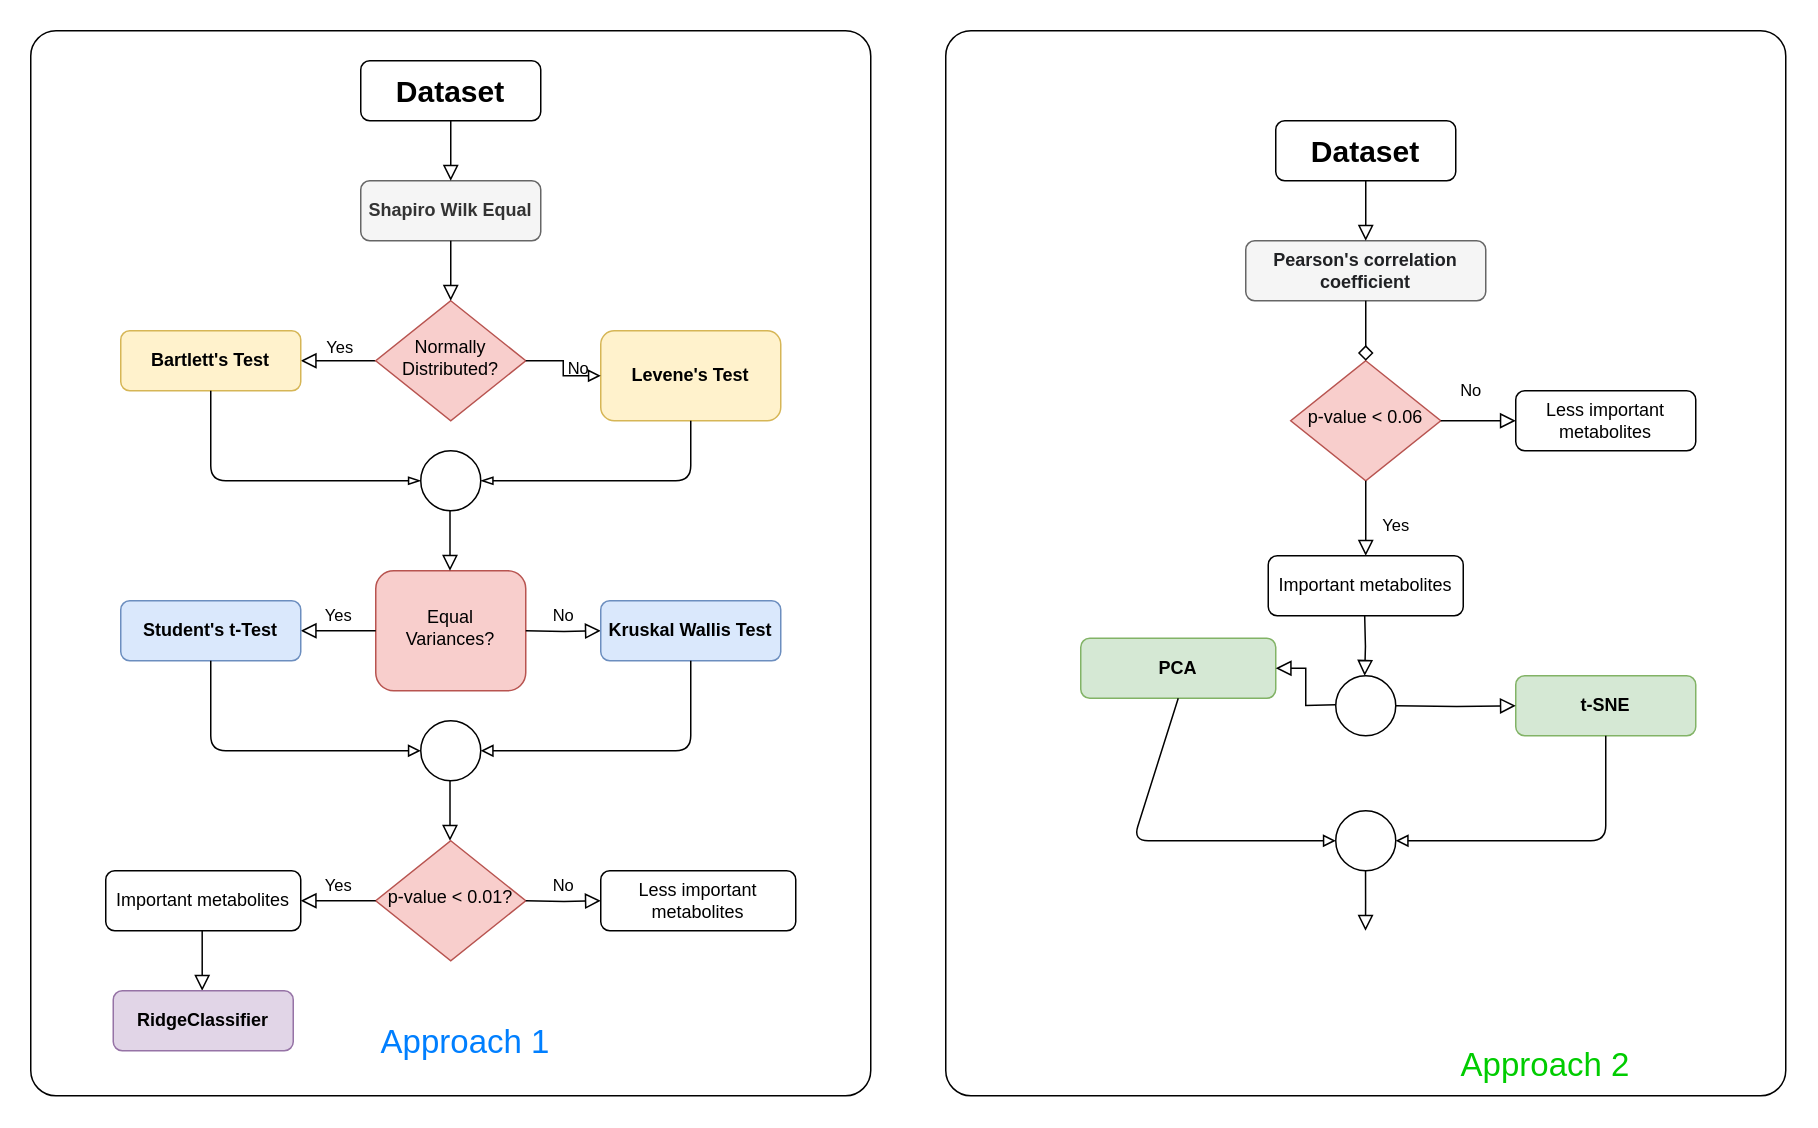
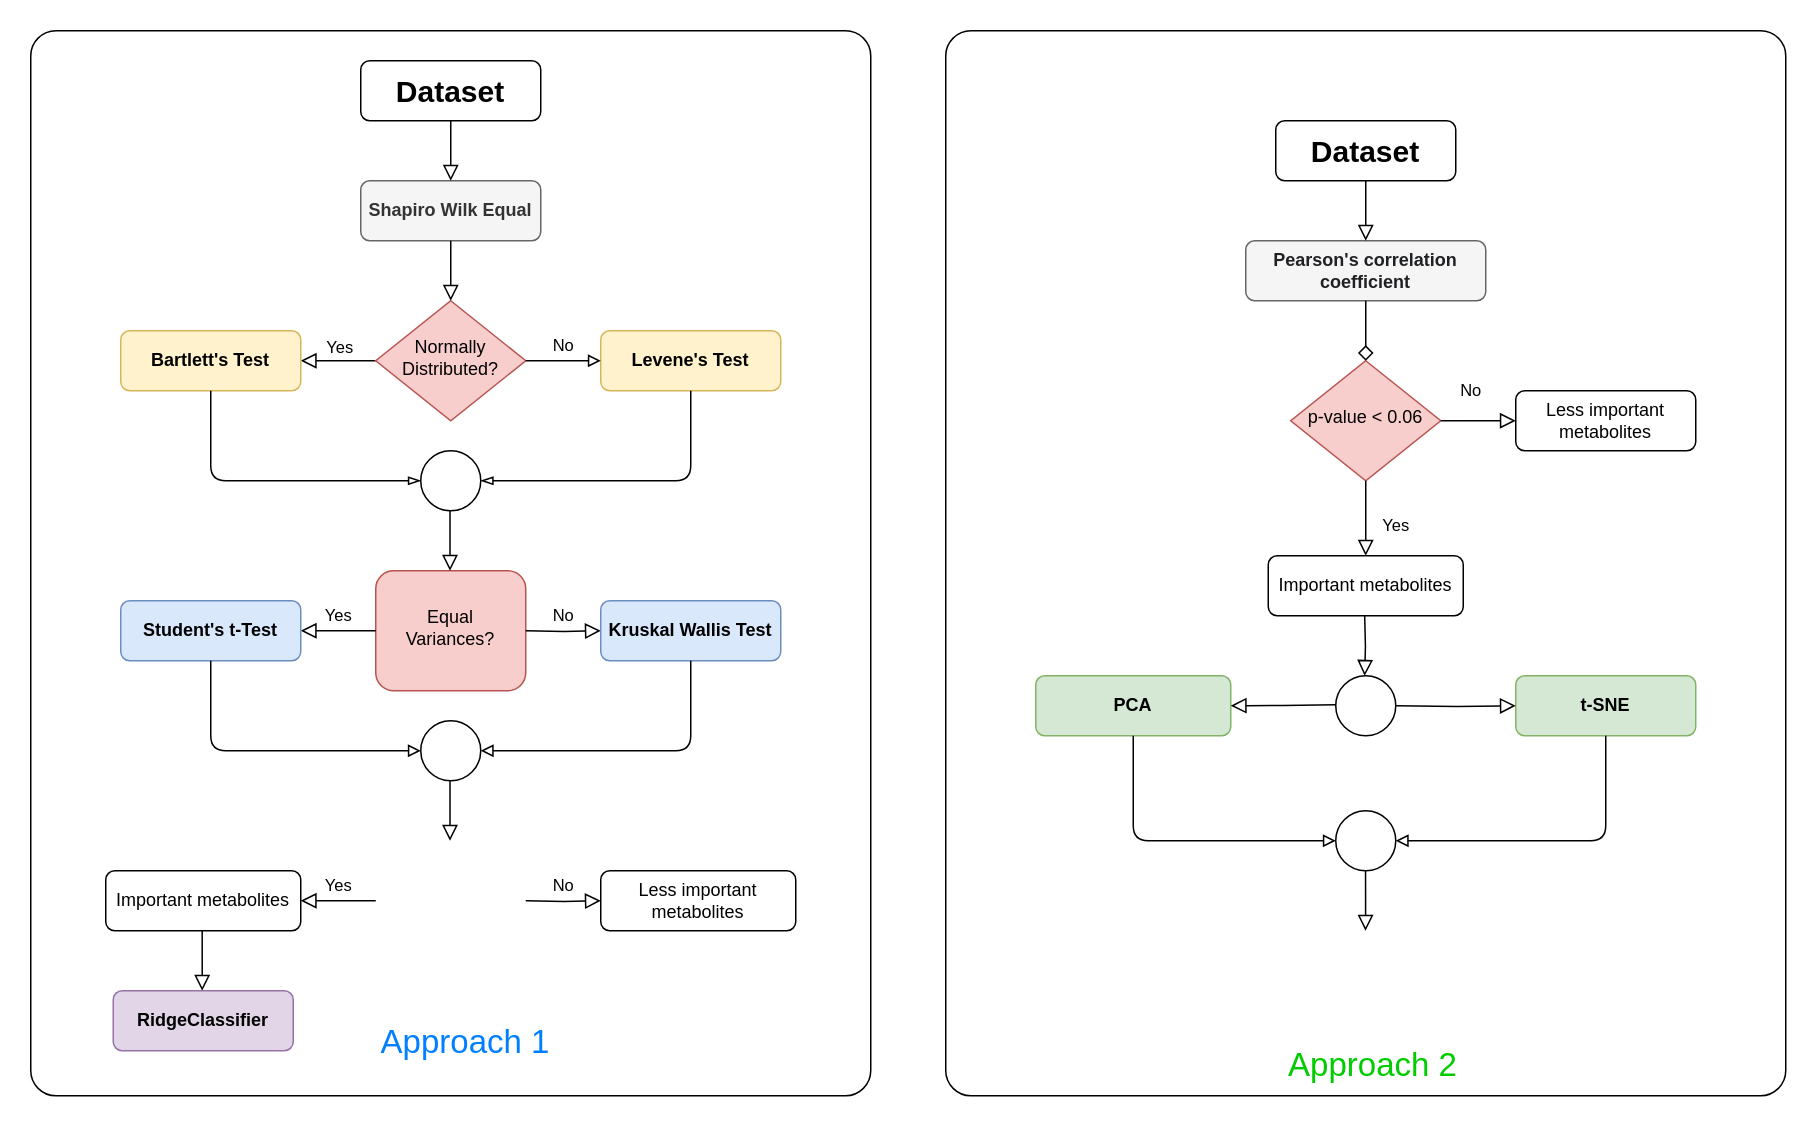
node "Levene's Test": size 180x90 -> 180x60
node "PCA": moved (1178, 668) -> (1133, 706)
node "p-value < 0.01?": removed
node "Approach 2": moved (1546, 1066) -> (1373, 1066)
